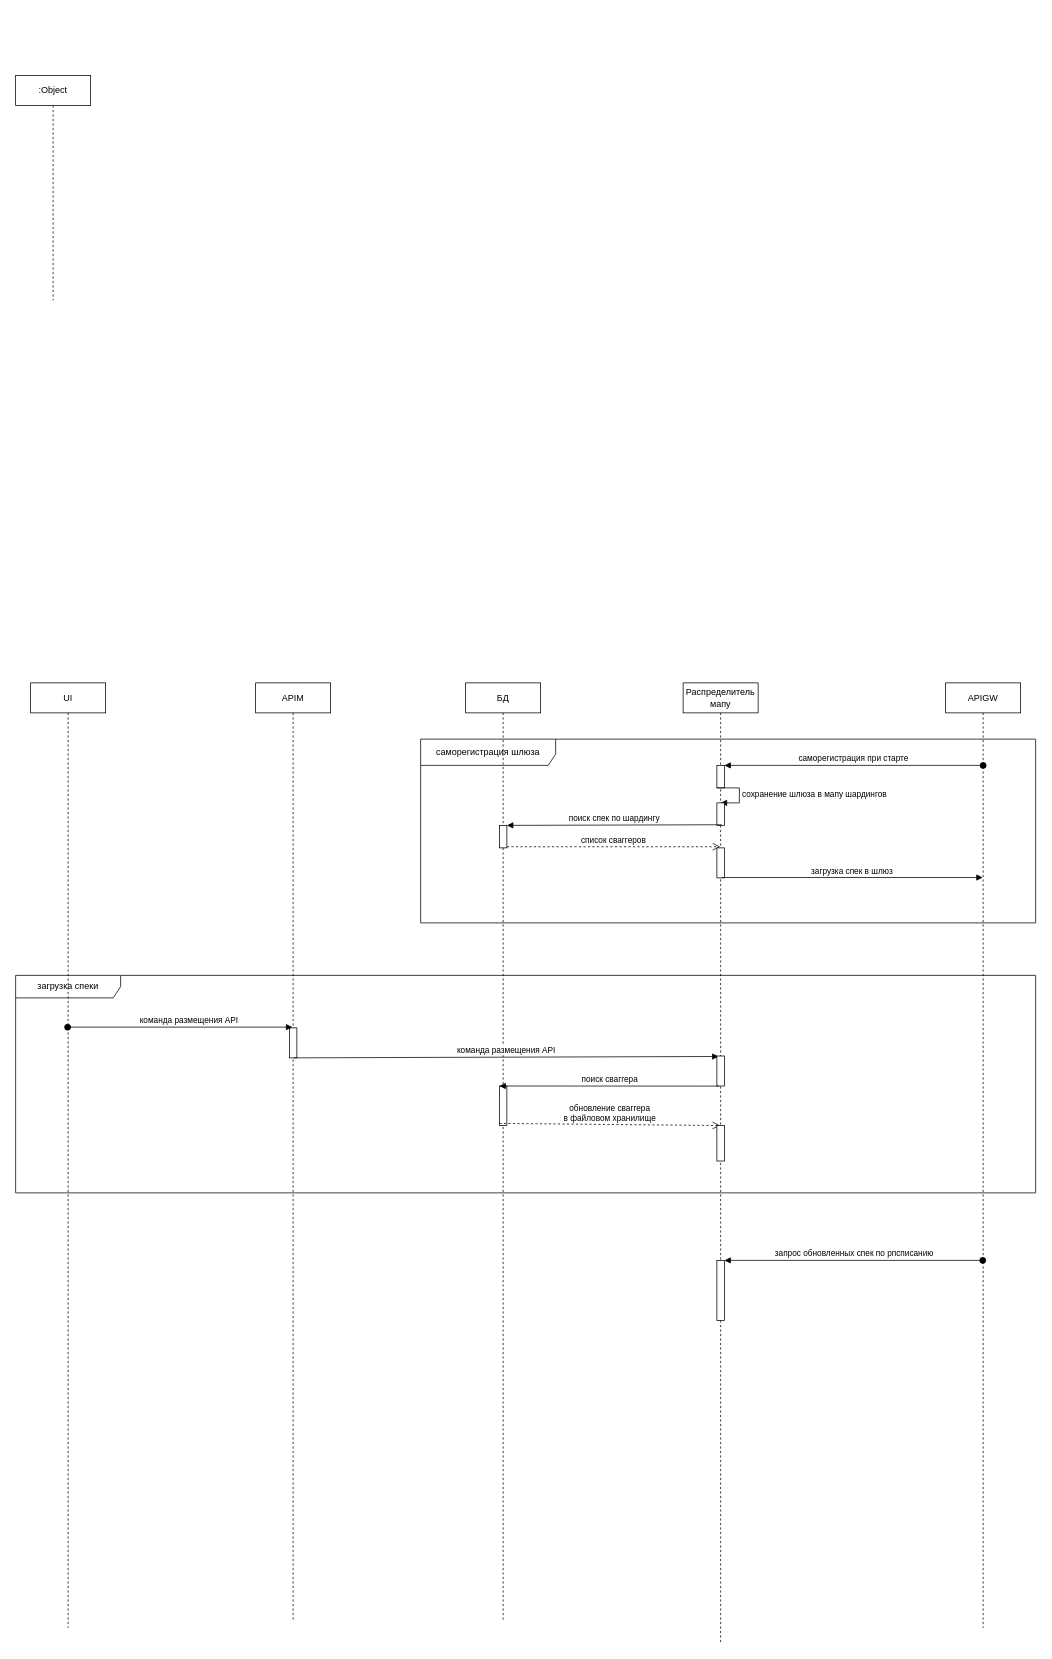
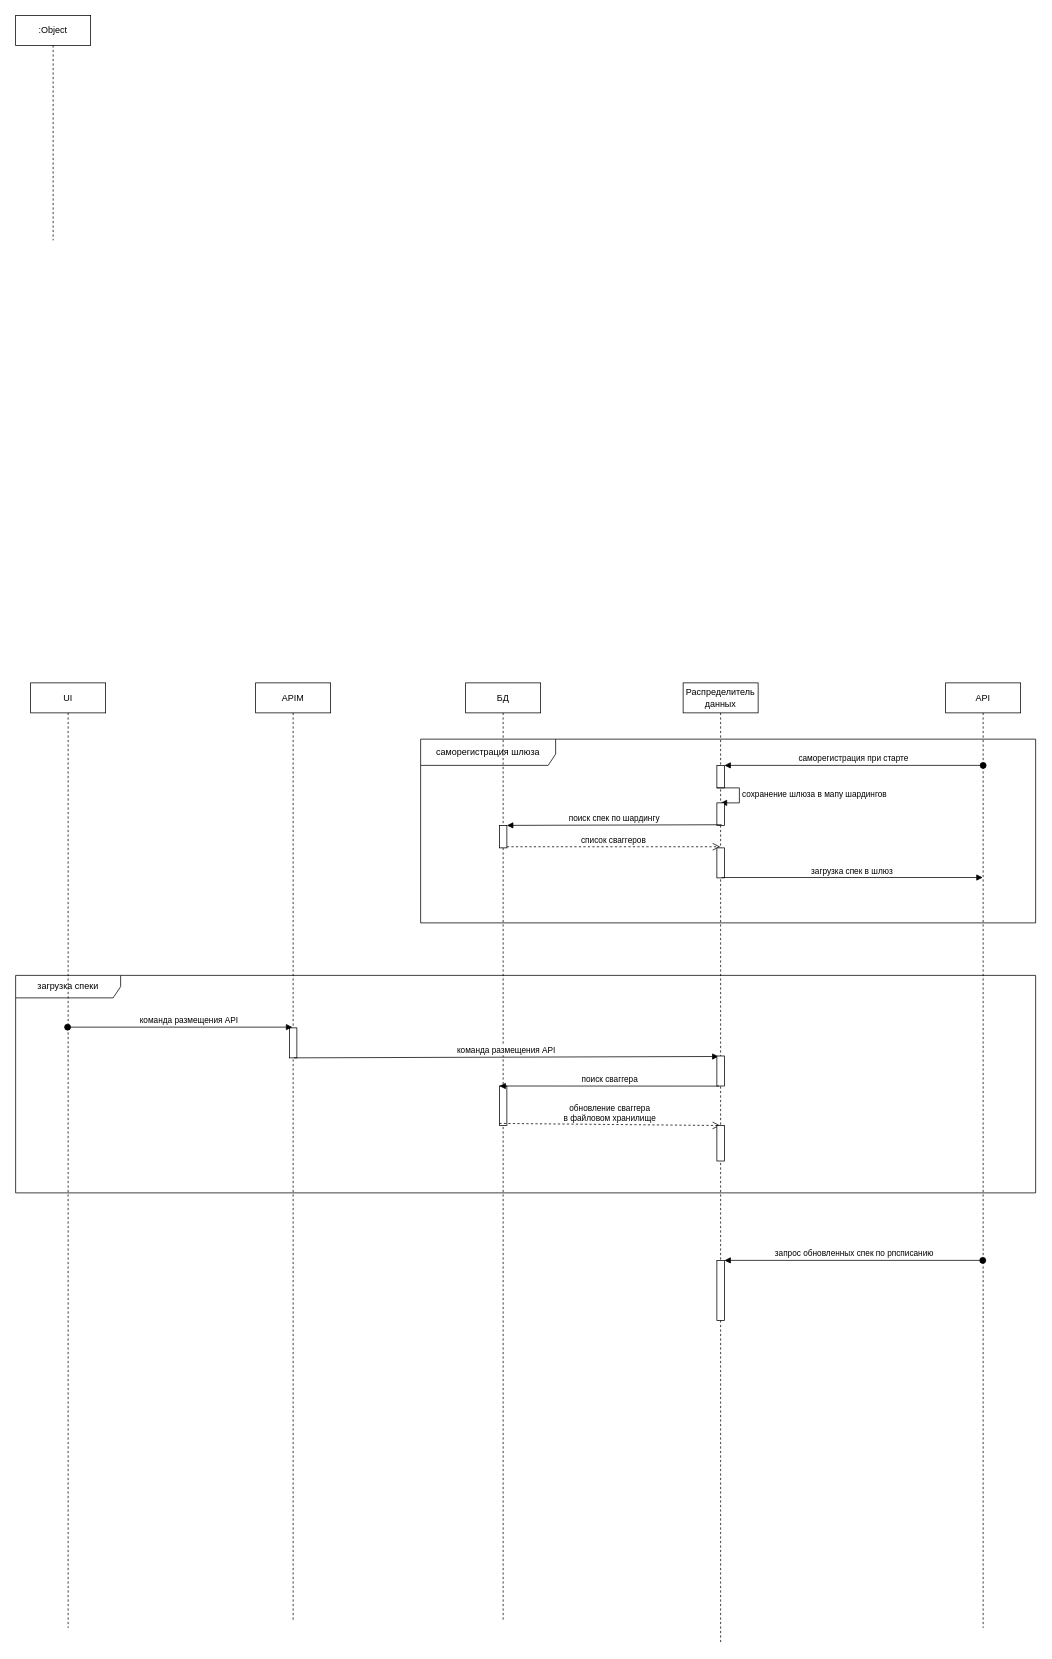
node ":Object": moved (53, 188) -> (53, 128)
node "Распределитель мапу": label "Распределитель мапу" -> "Распределитель данных"
node "APIGW": label "APIGW" -> "API"
